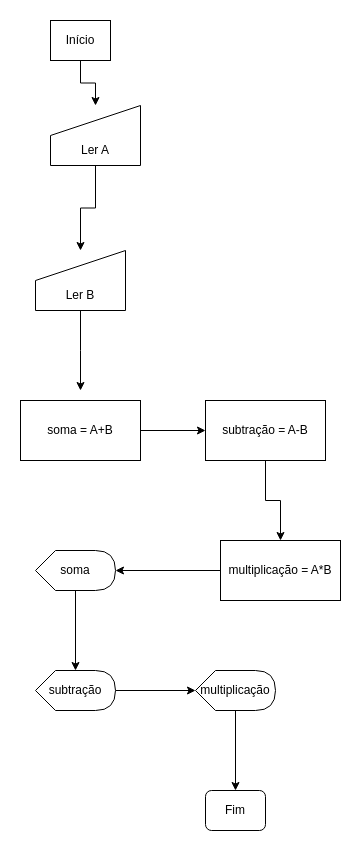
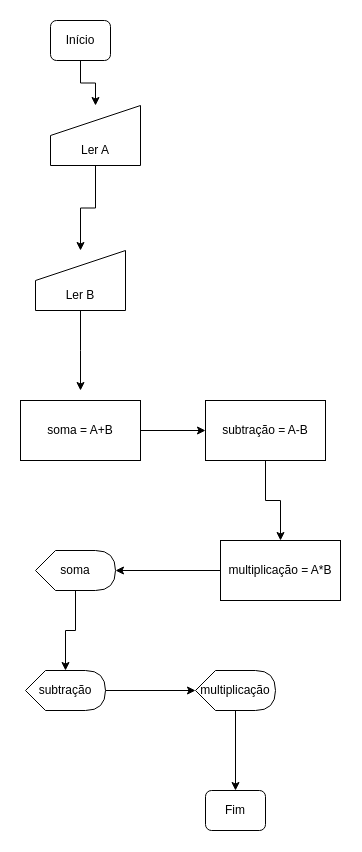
node "Início": shape rectangle -> rounded rectangle
node "subtração": moved (76, 691) -> (66, 691)
